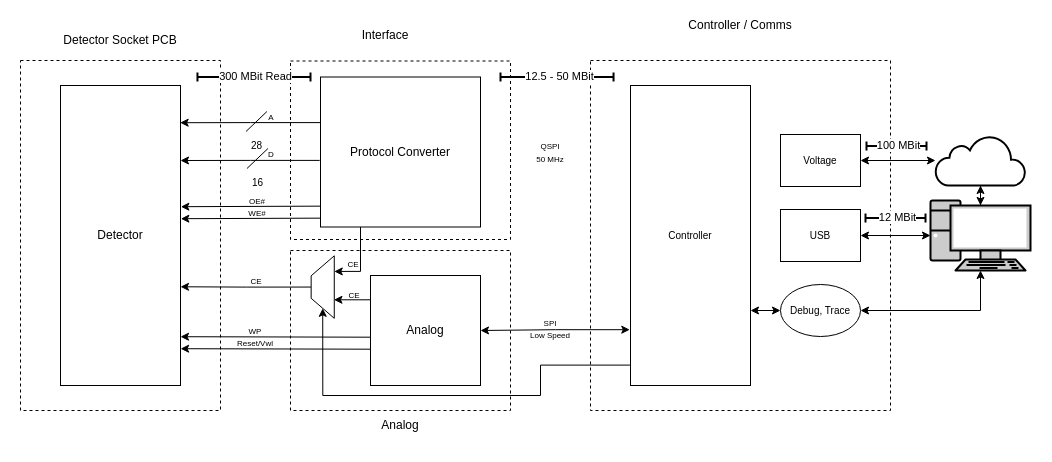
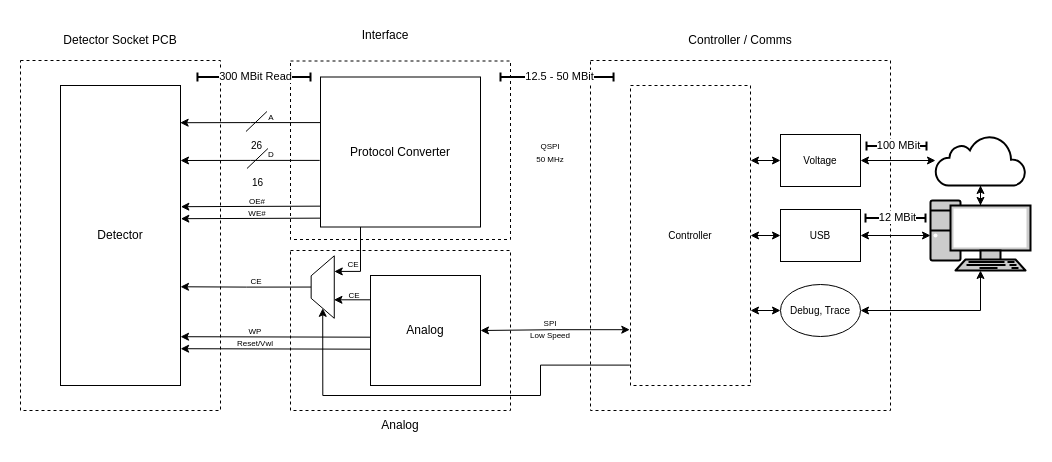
node "Controller / Comms": moved (741, 26) -> (741, 41)
node "28": label "28" -> "26"
edge "Voltage" -- "Controller": added
node "Controller": style solid -> dashed
edge "Controller" -- "USB": added
